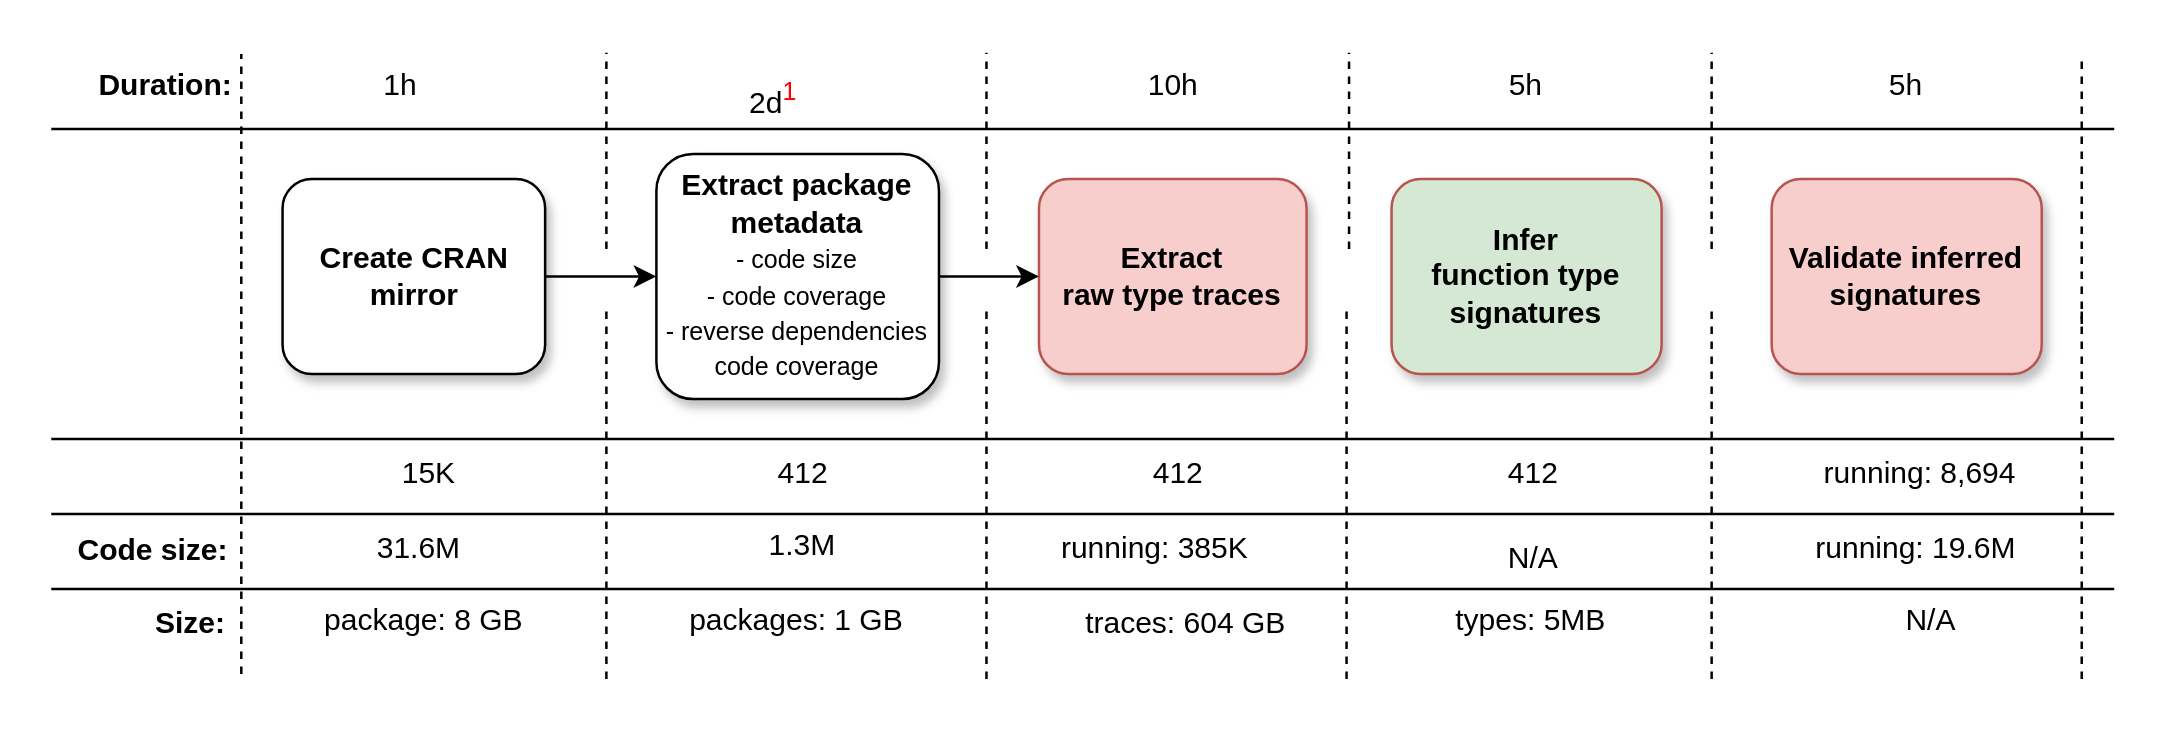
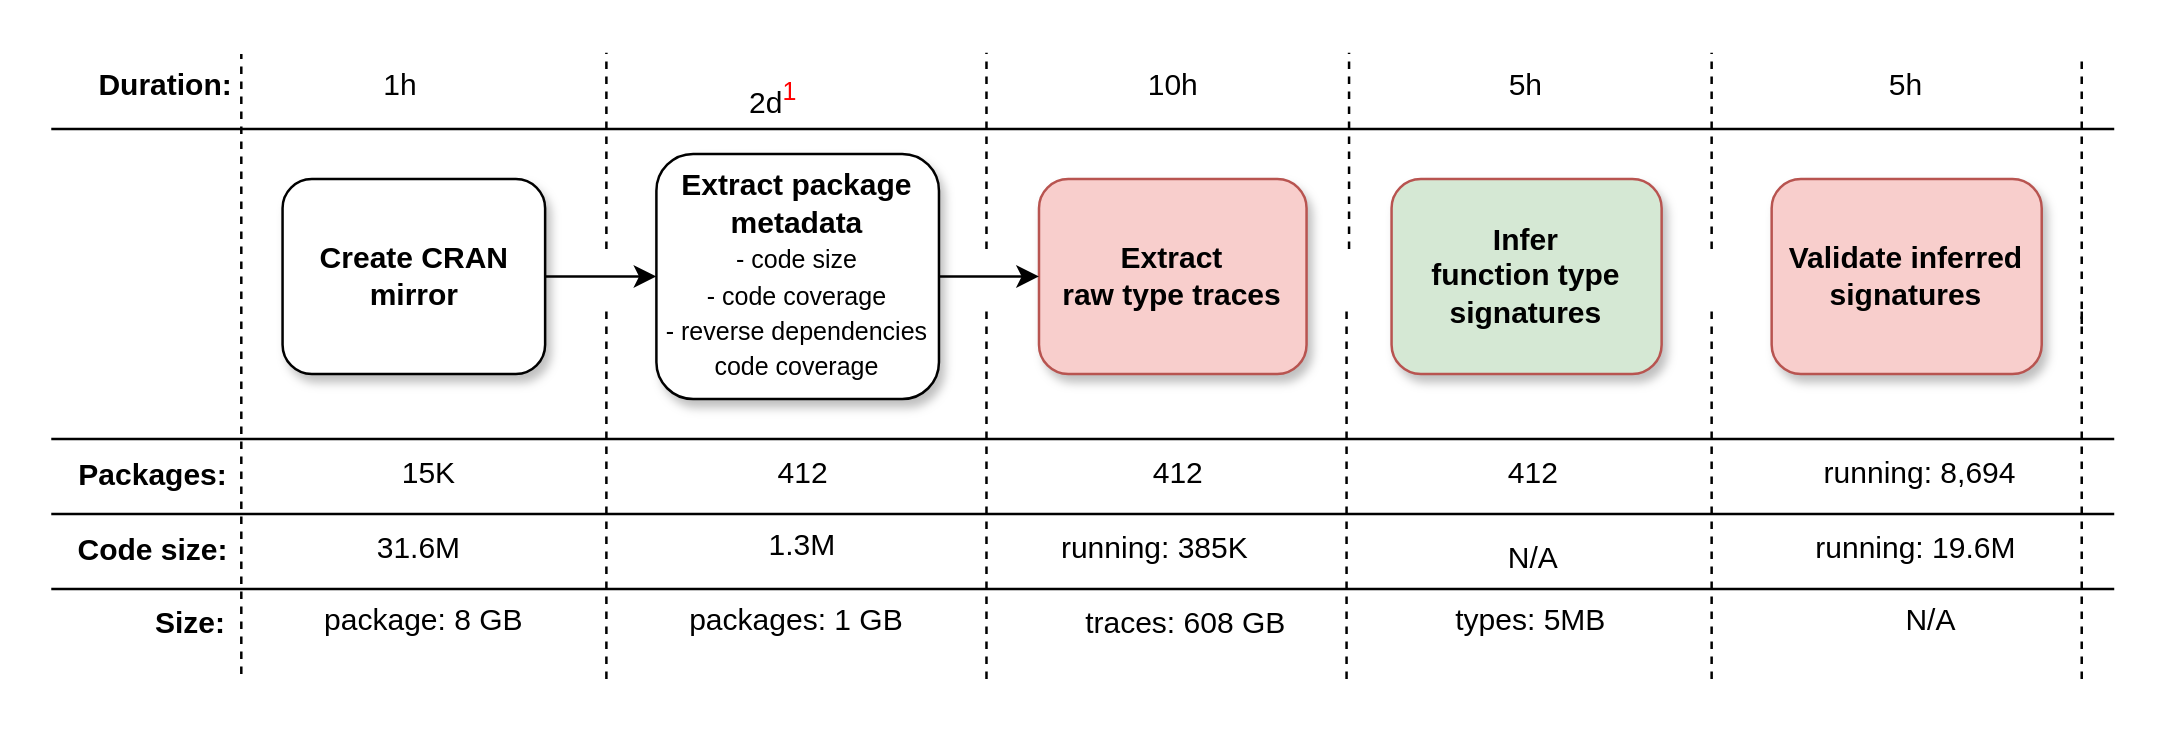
node "Packages:": added
node "traces: 604 GB": label "traces: 604 GB" -> "traces: 608 GB"
